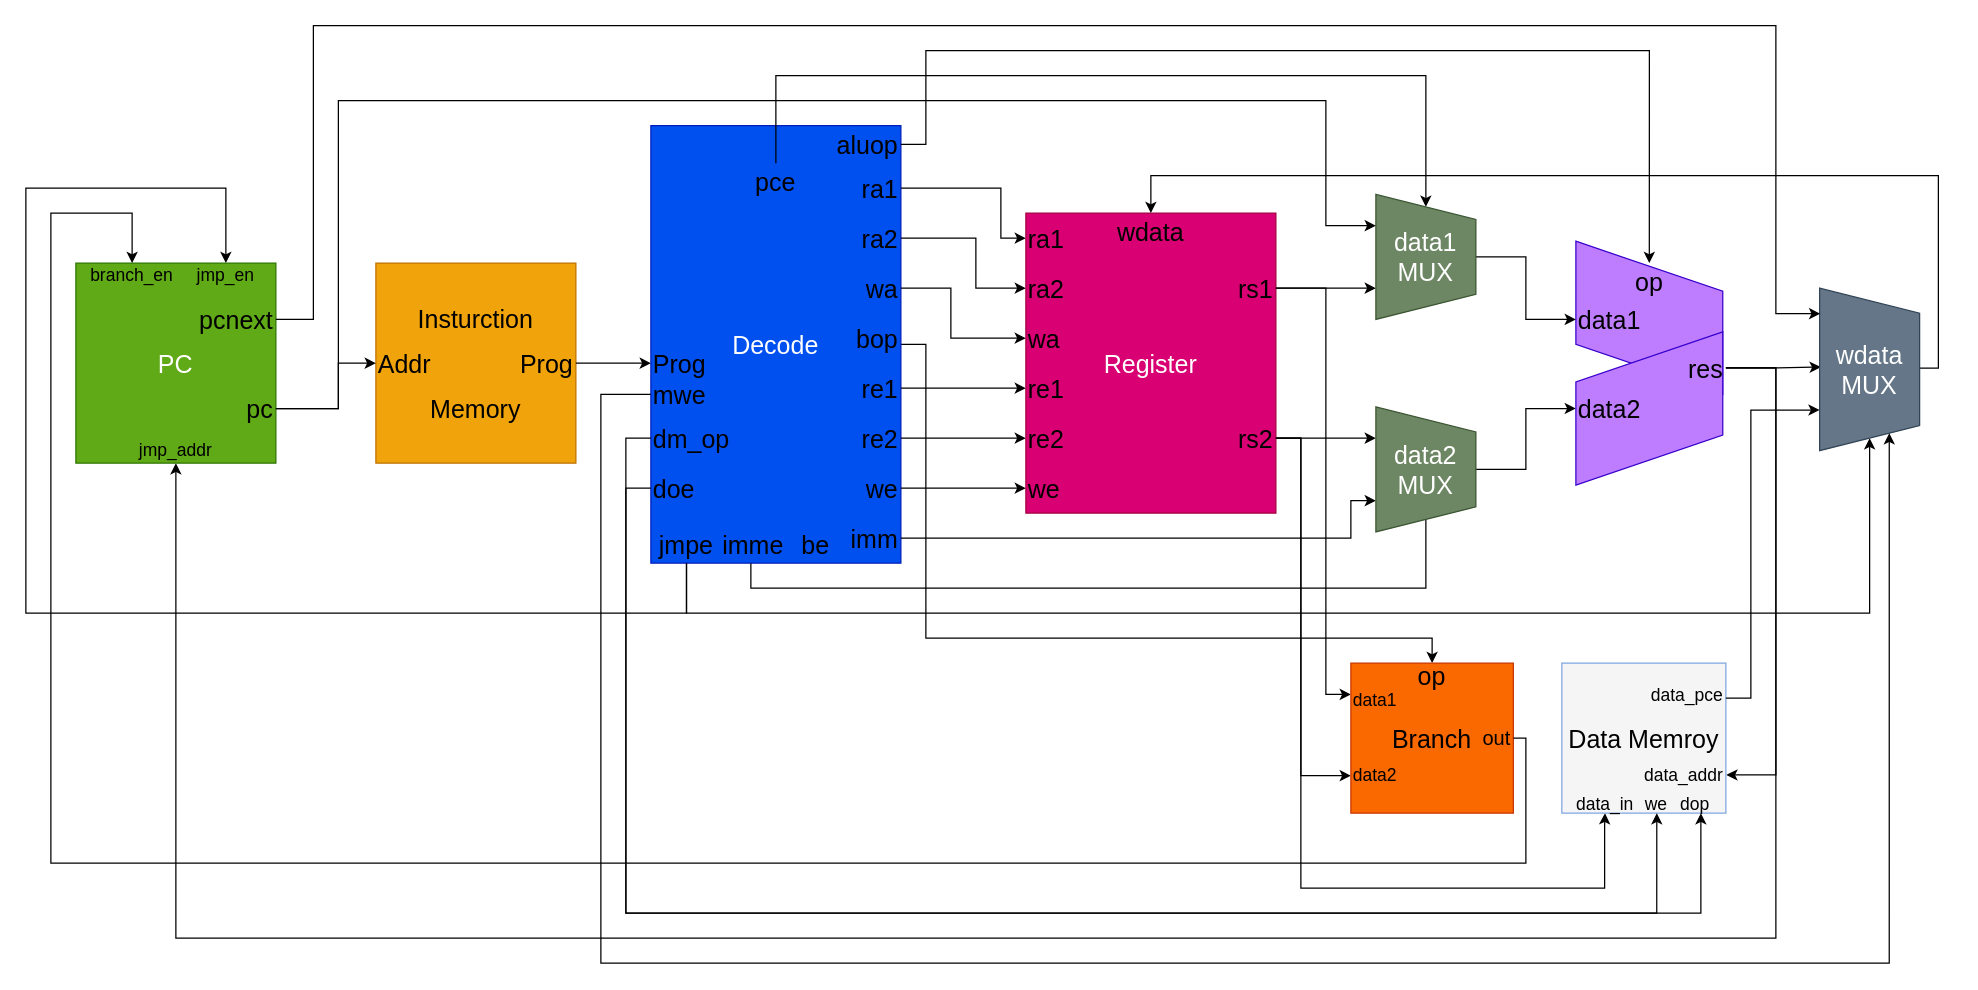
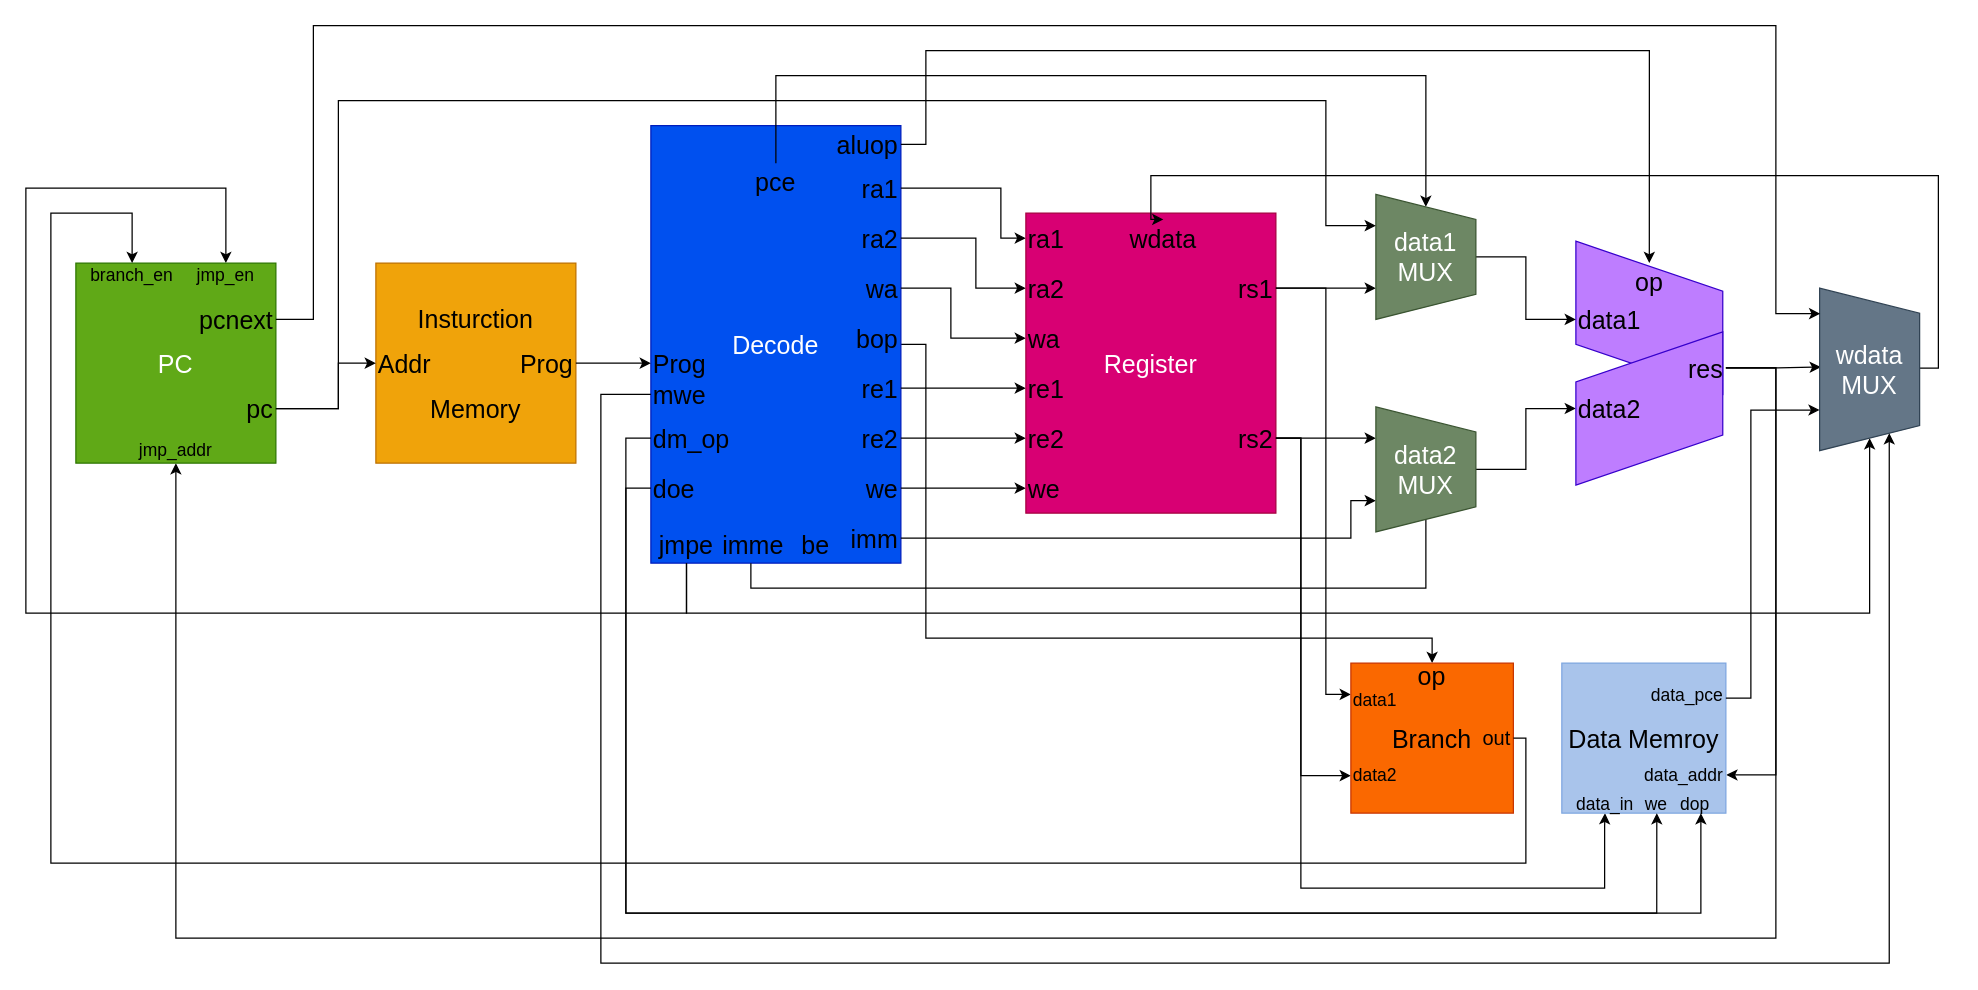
node "wdata": moved (1151, 232) -> (1163, 238)
node "Data Memroy": fillcolor #f5f5f5 -> #a9c4eb
